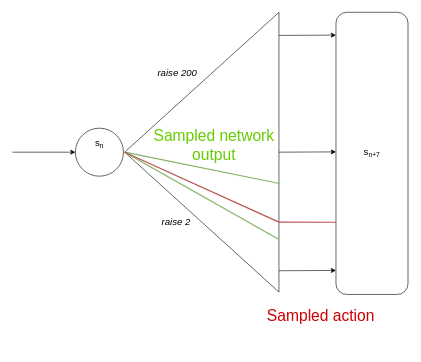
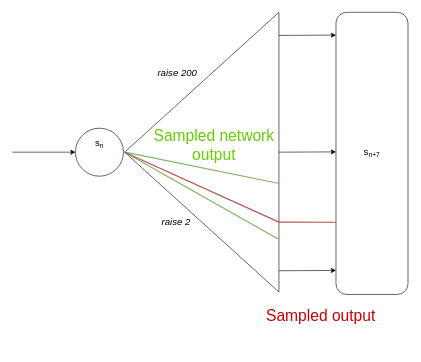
node "Sampled action": label "Sampled action" -> "Sampled output"
